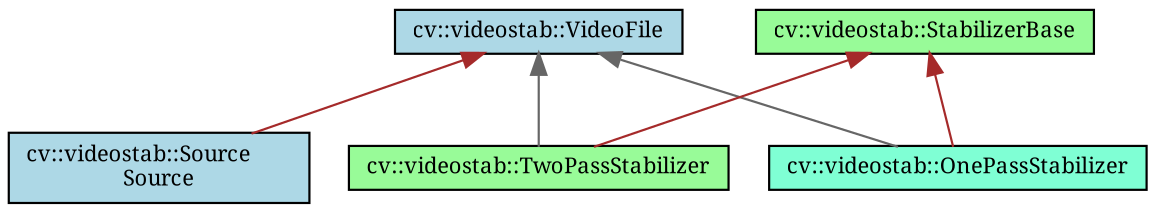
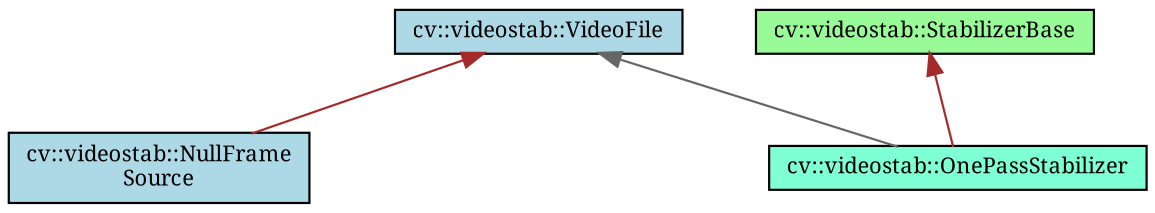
node "cv::videostab::Source Source": label "cv::videostab::Source Source" -> "cv::videostab::NullFrame Source"
node "cv::videostab::TwoPassStabilizer": removed
